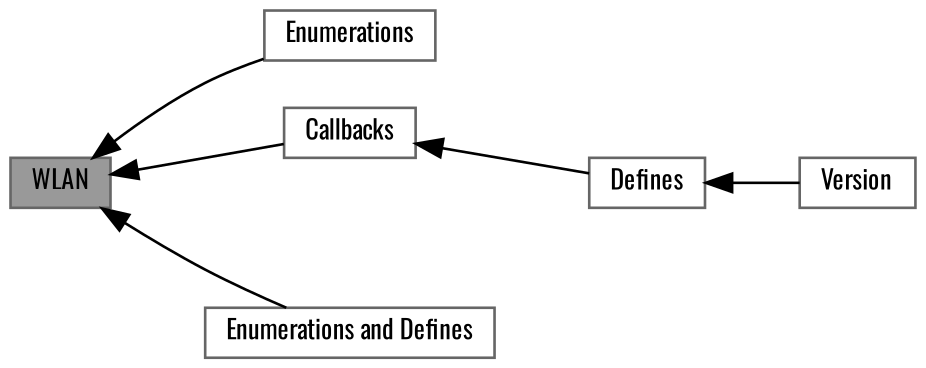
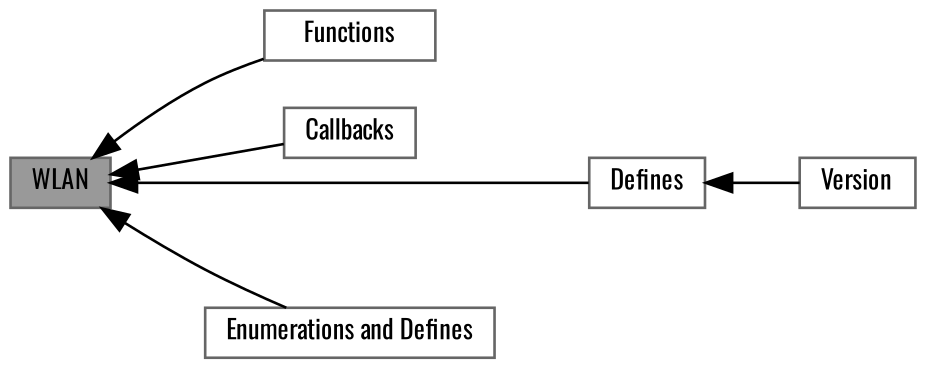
node "Enumerations": label "Enumerations" -> "Functions"
edge "Defines" -> "Callbacks": now "Defines" -> "WLAN"
